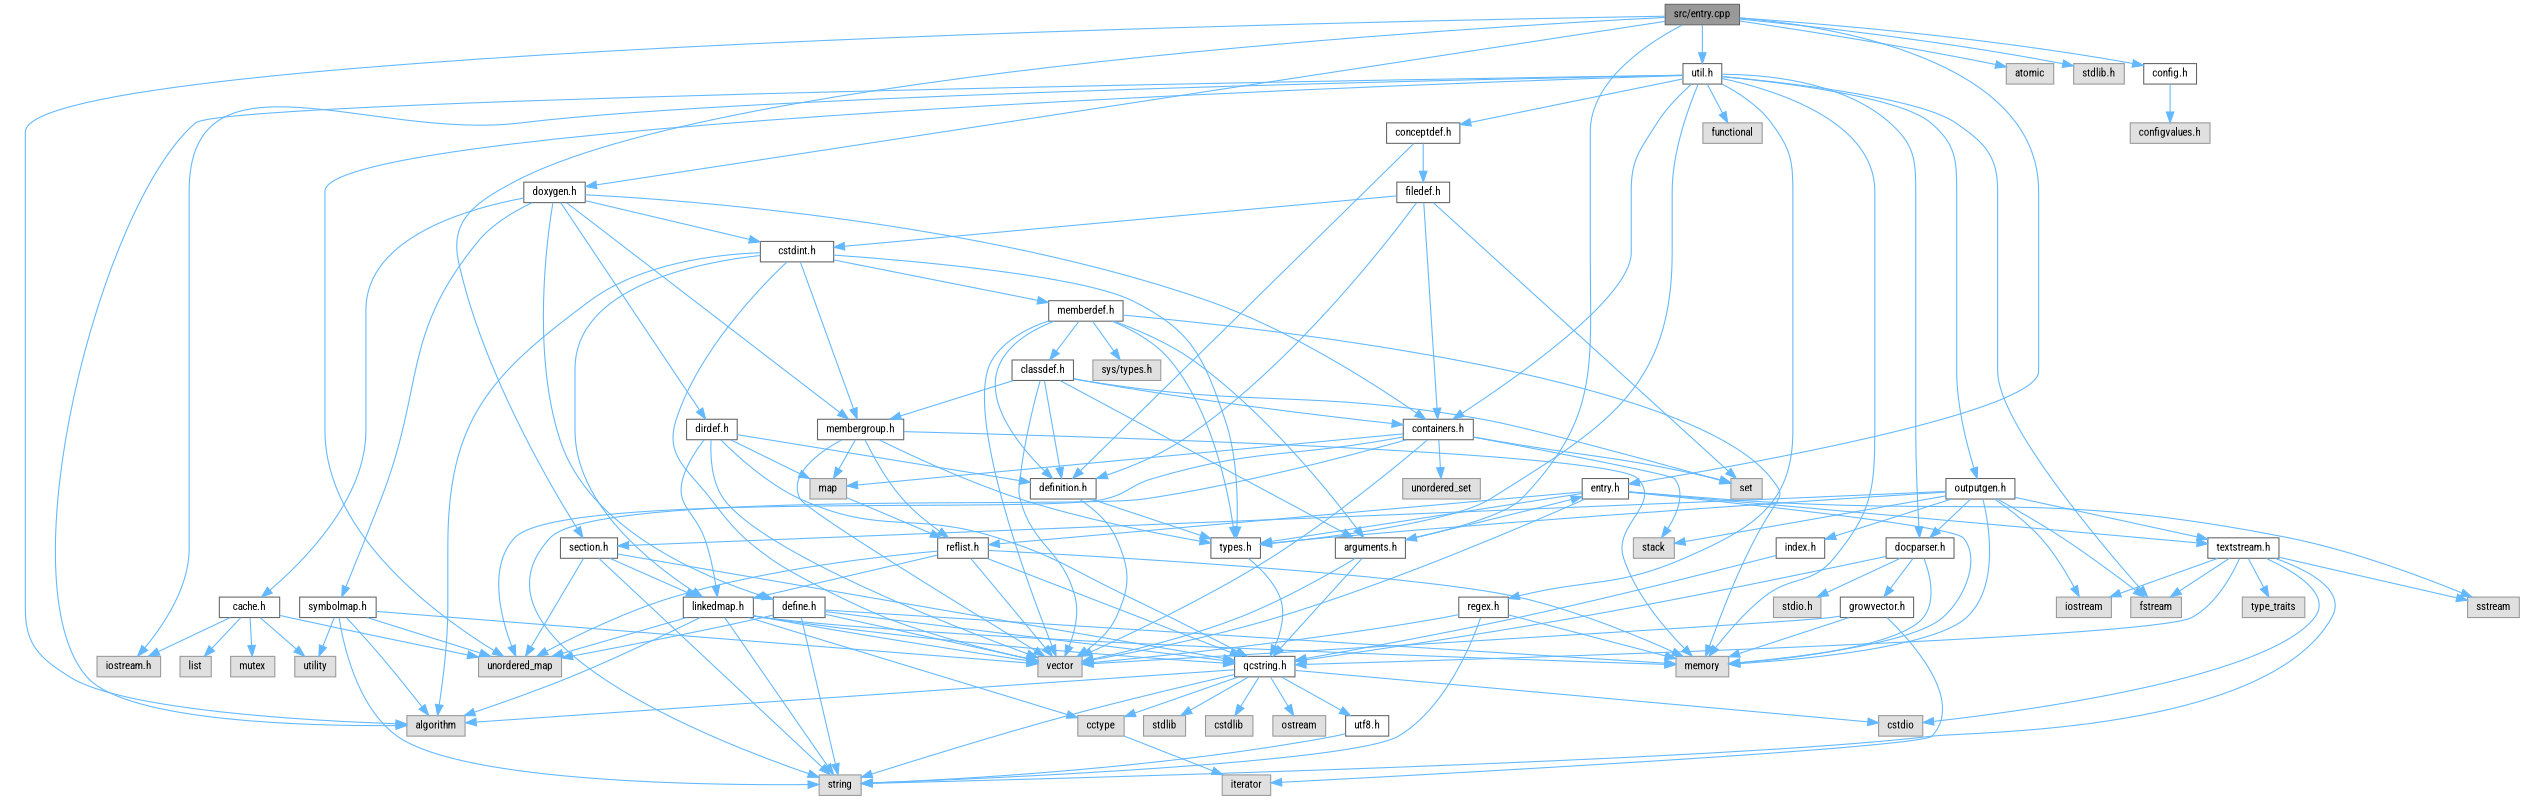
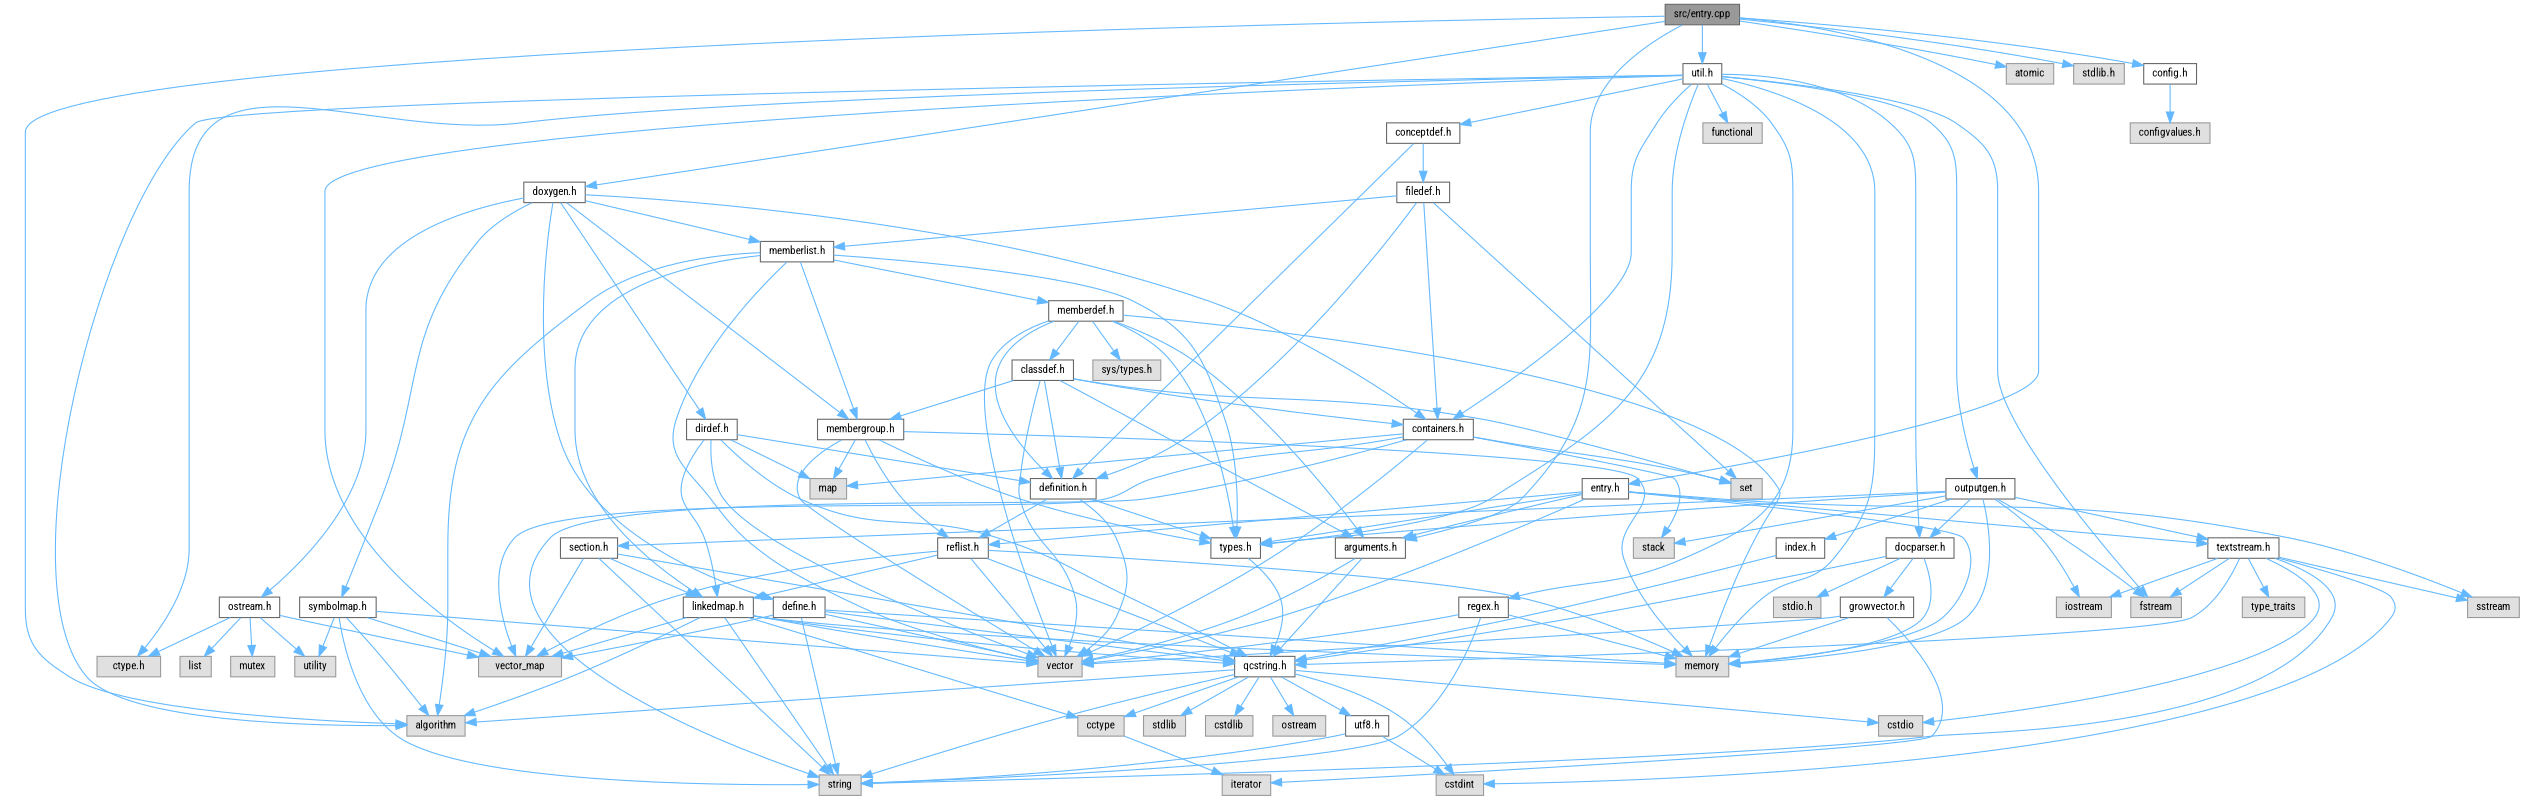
edge "src/entry.cpp" -> "section.h": removed
node "cstdint.h": label "cstdint.h" -> "memberlist.h"
node "unordered_set": removed
edge "map" -> "reflist.h": now "definition.h" -> "reflist.h"
edge "arguments.h" -> "entry.h": reversed
node "cache.h": label "cache.h" -> "ostream.h"
node "iostream.h": label "iostream.h" -> "ctype.h"
node "unordered_map": label "unordered_map" -> "vector_map"
node "cstdint": added
